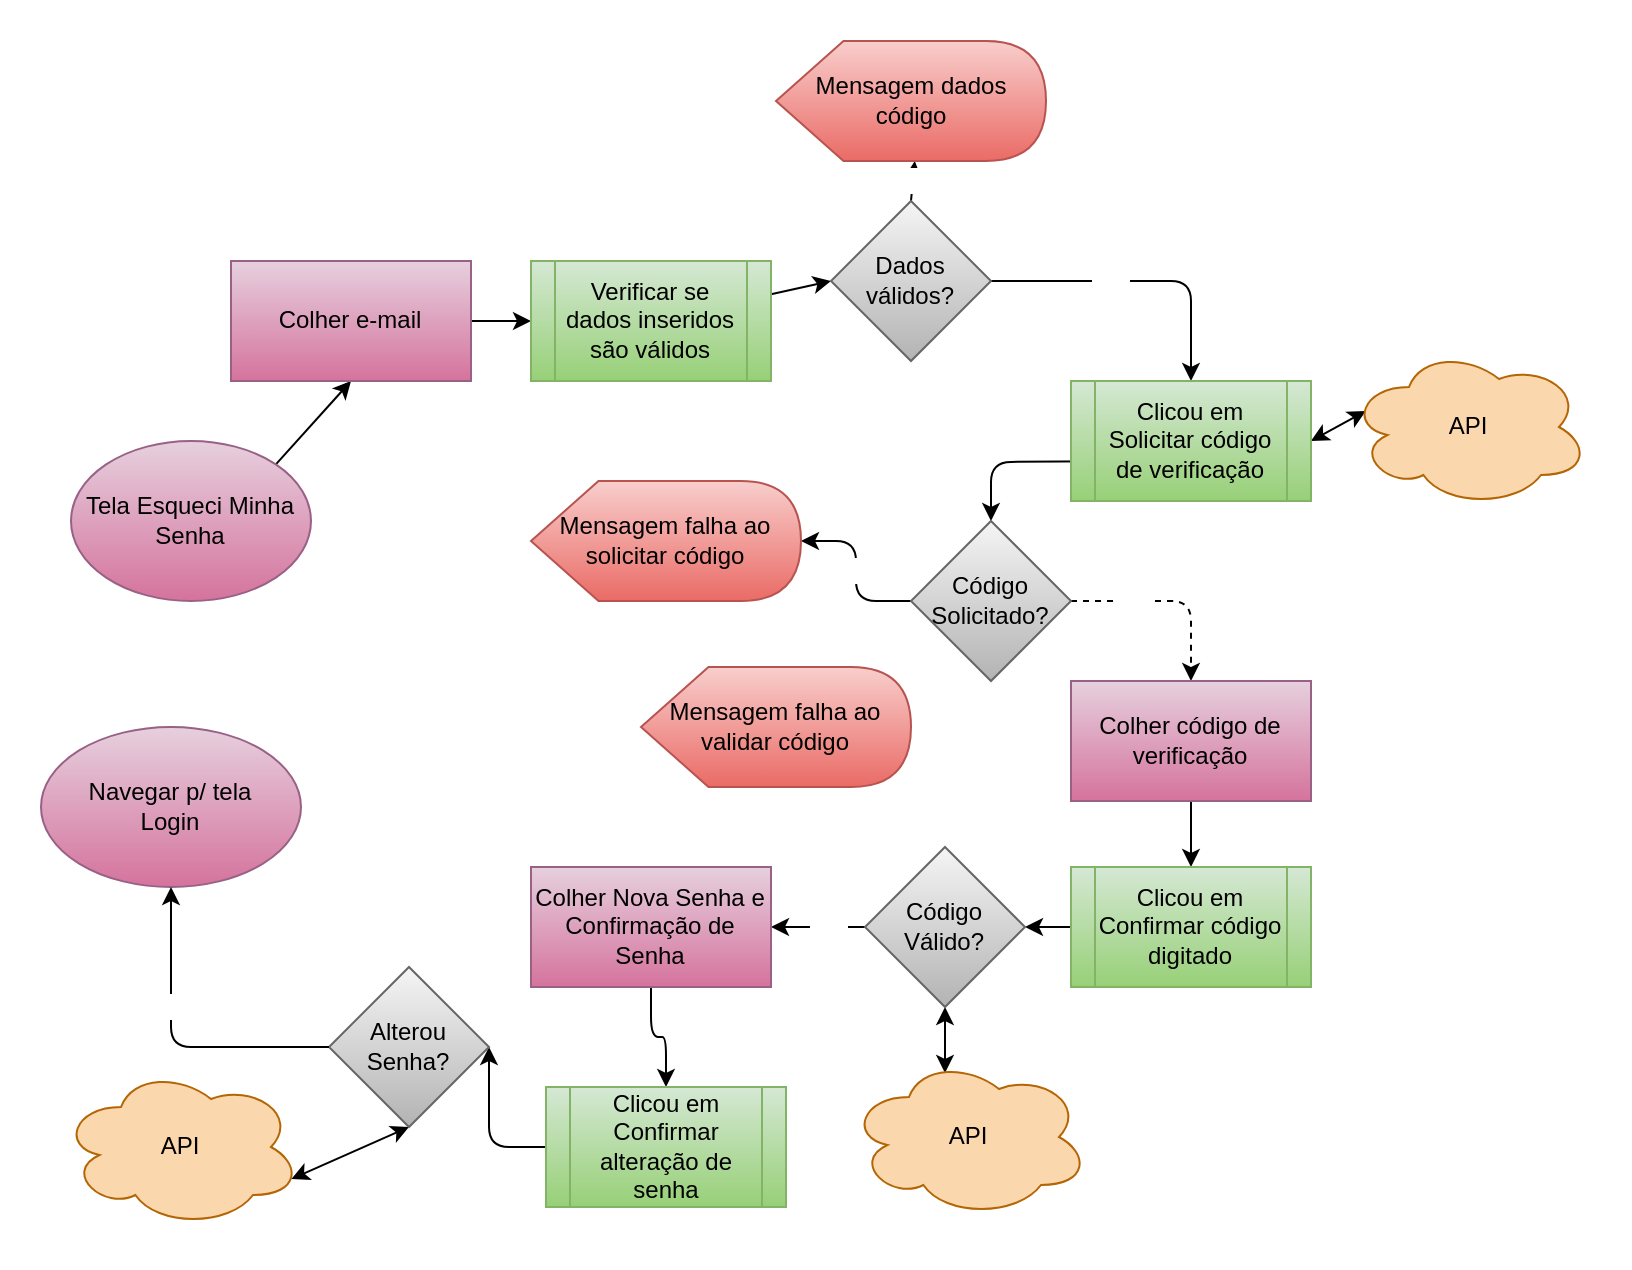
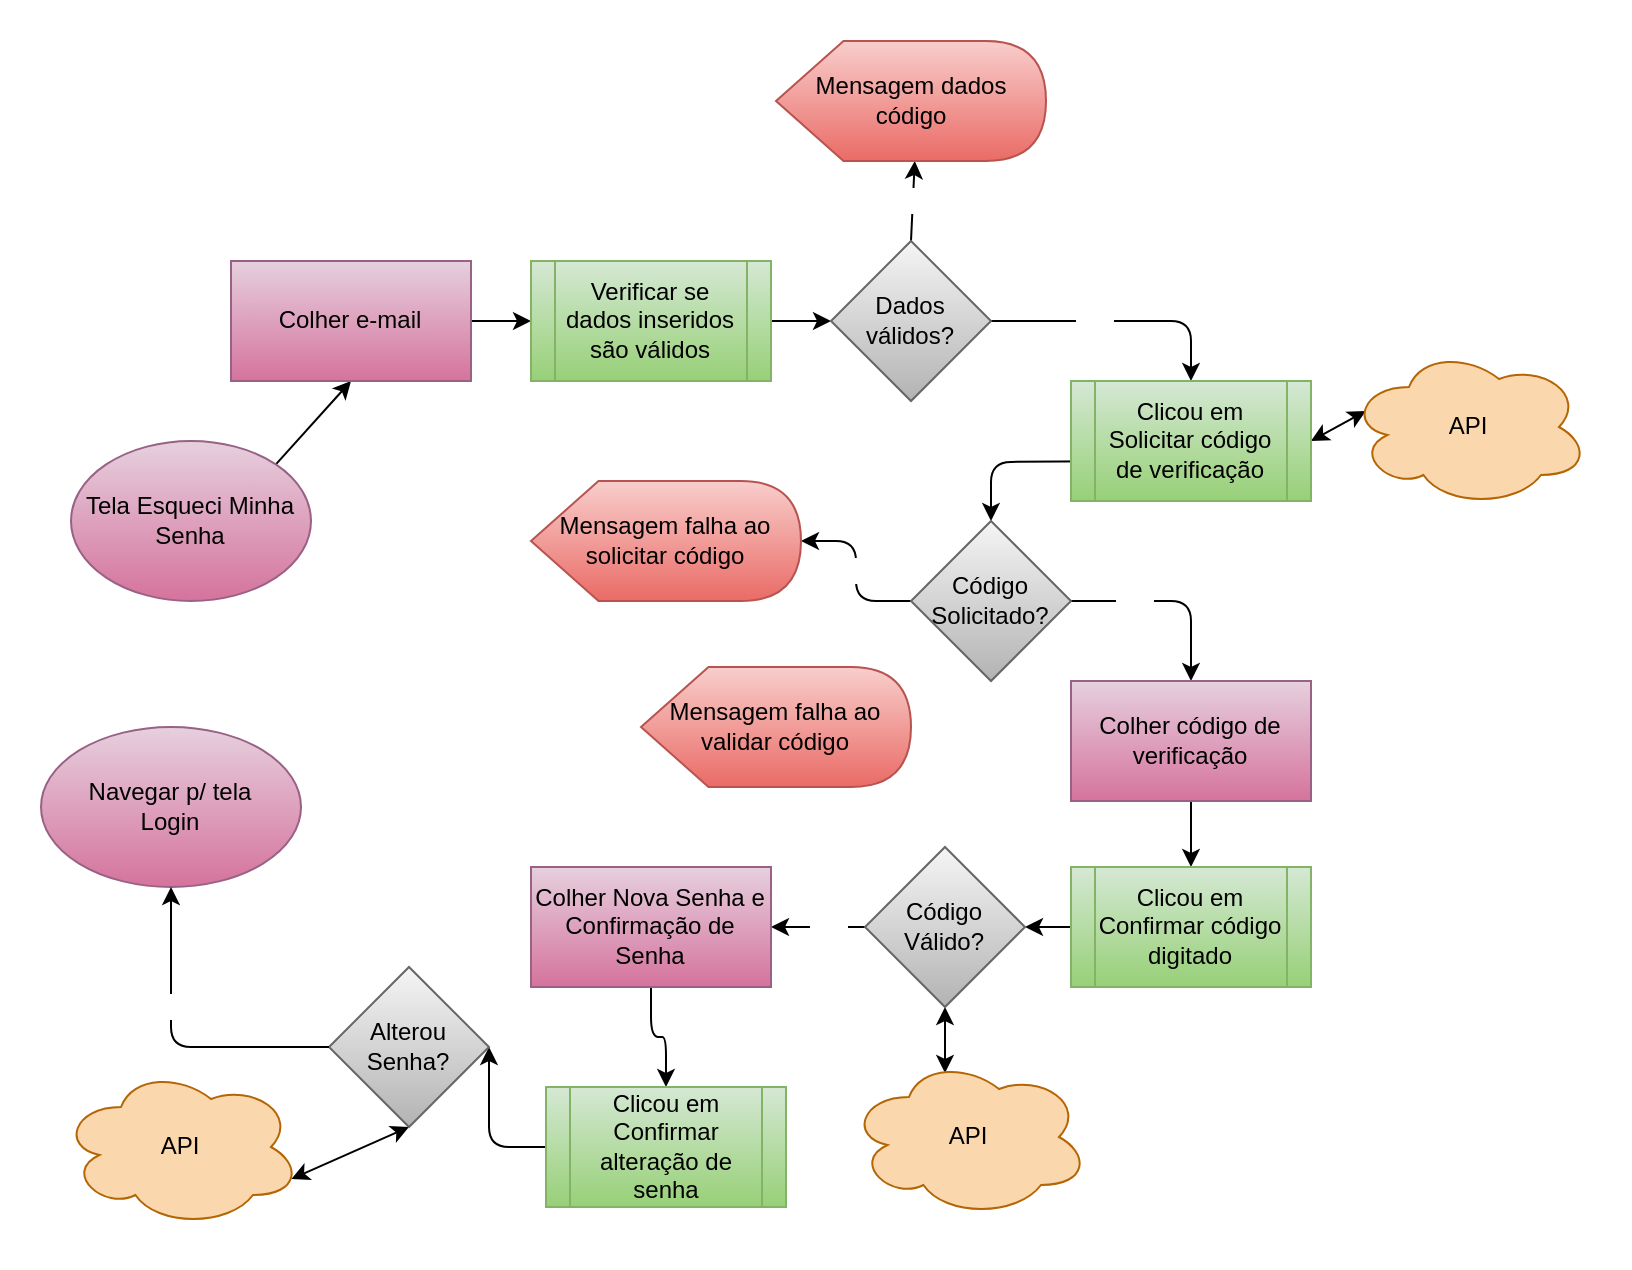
node "Dados válidos?": moved (911, 281) -> (911, 321)
edge "Código Solicitado?" -> "Colher código de verificação": style dashed -> solid
